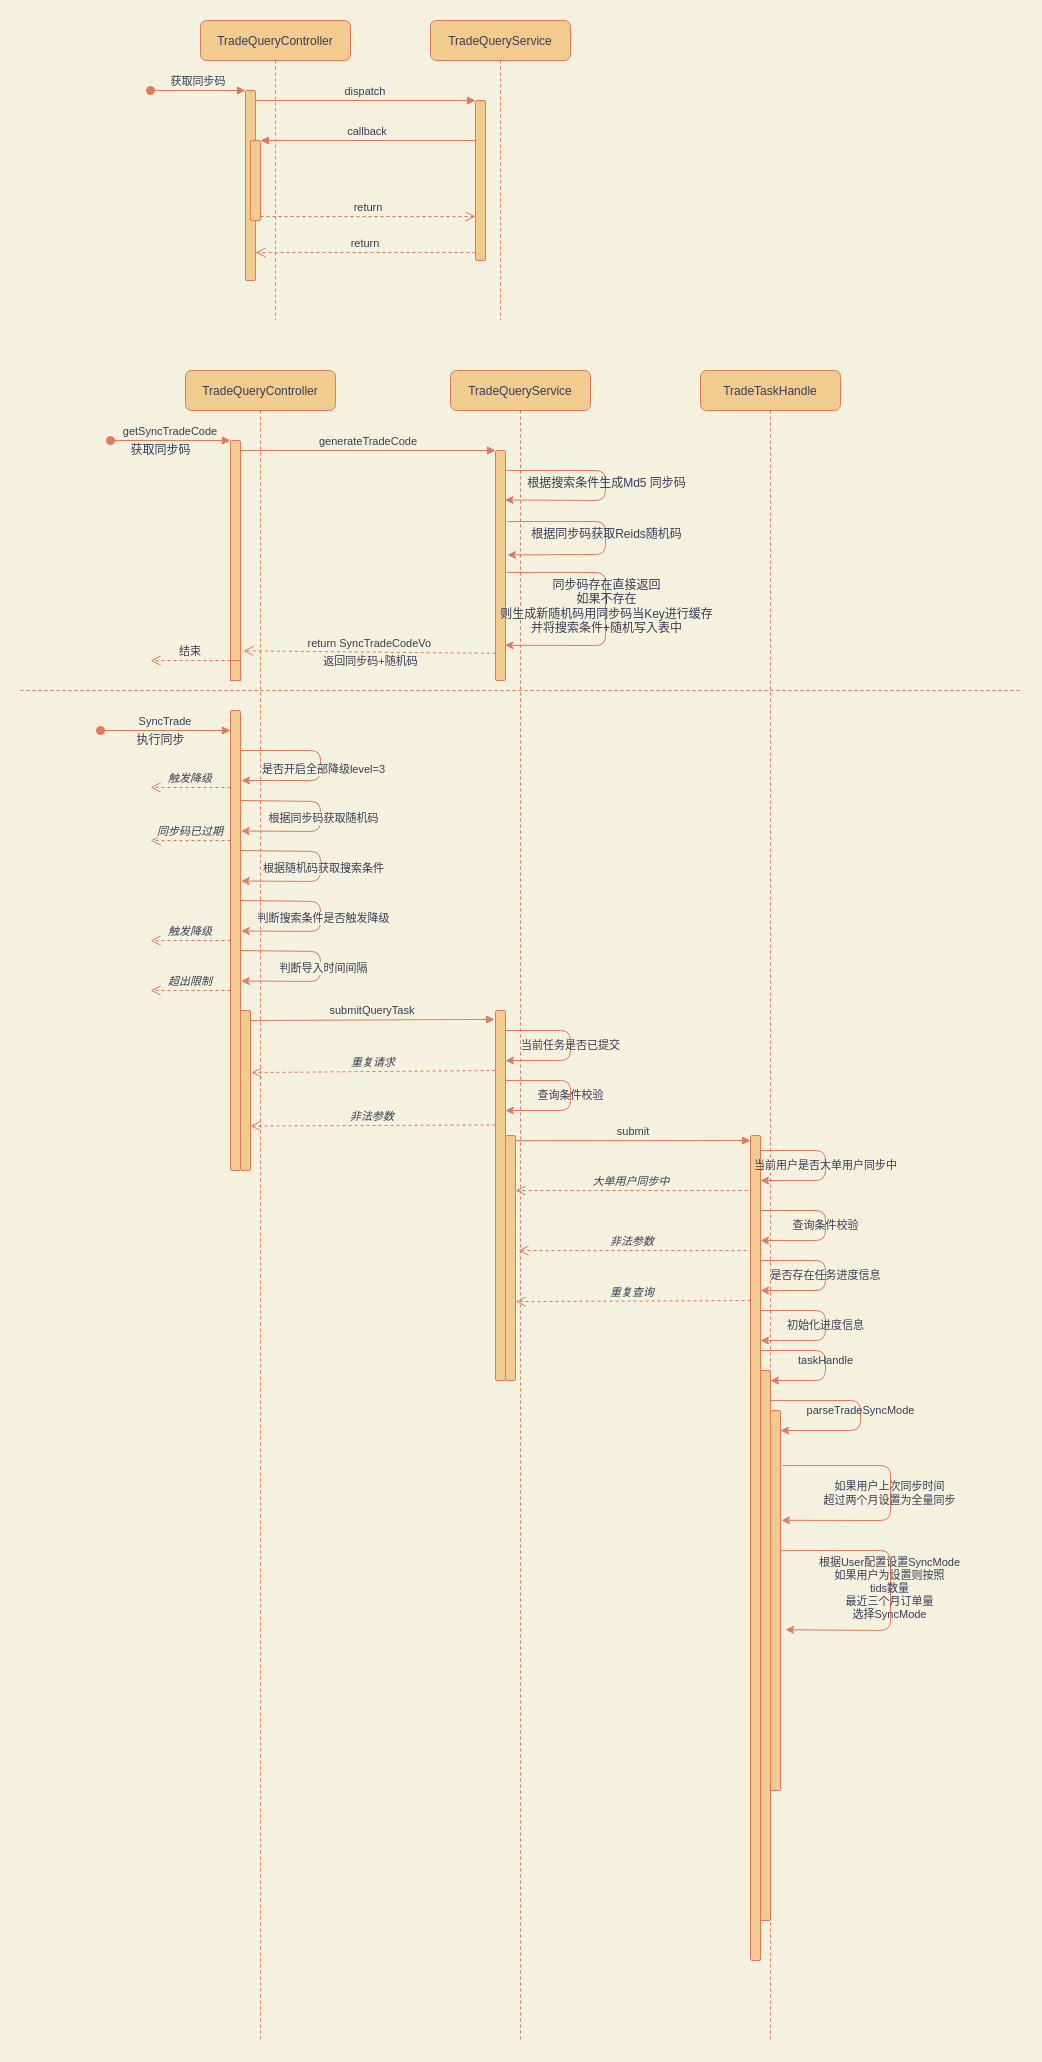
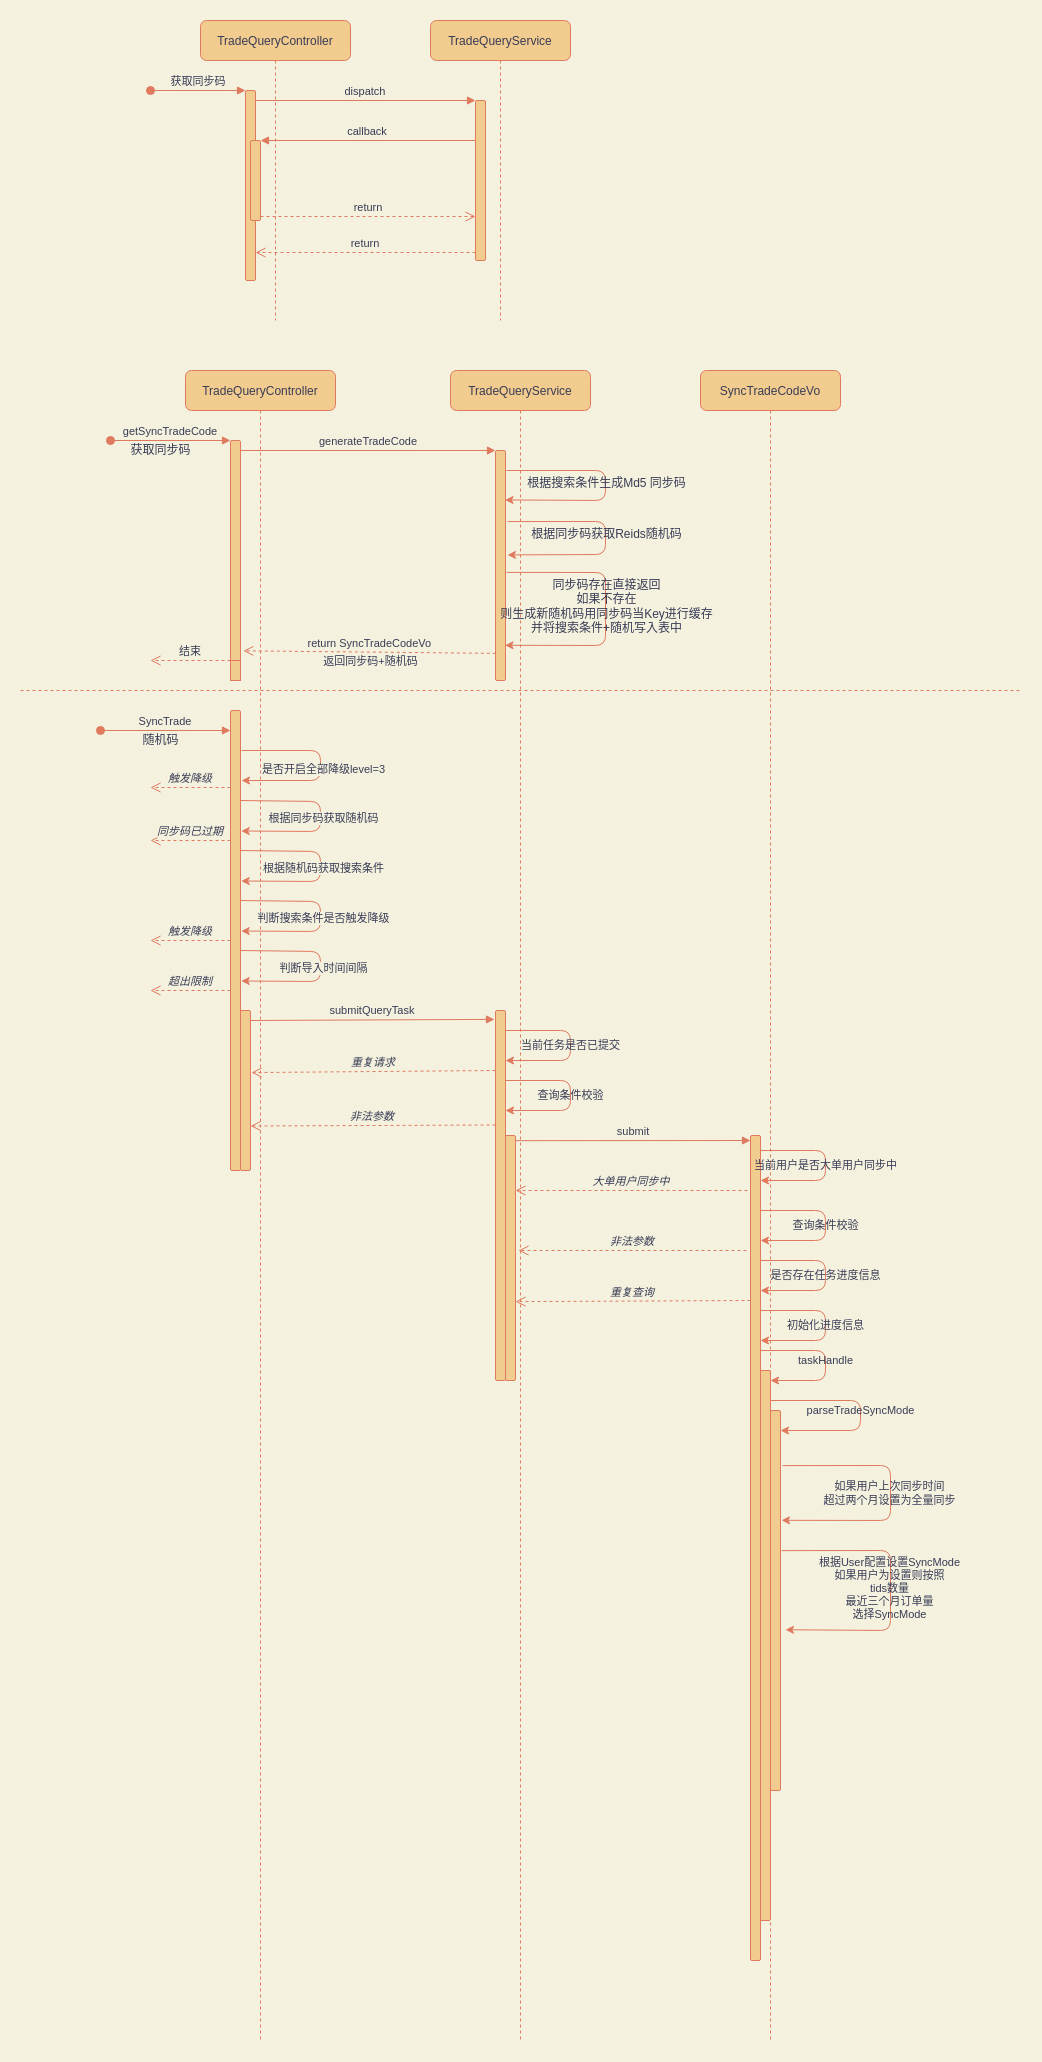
node "TradeTaskHandle": label "TradeTaskHandle" -> "SyncTradeCodeVo"
node "执行同步": label "执行同步" -> "随机码"
